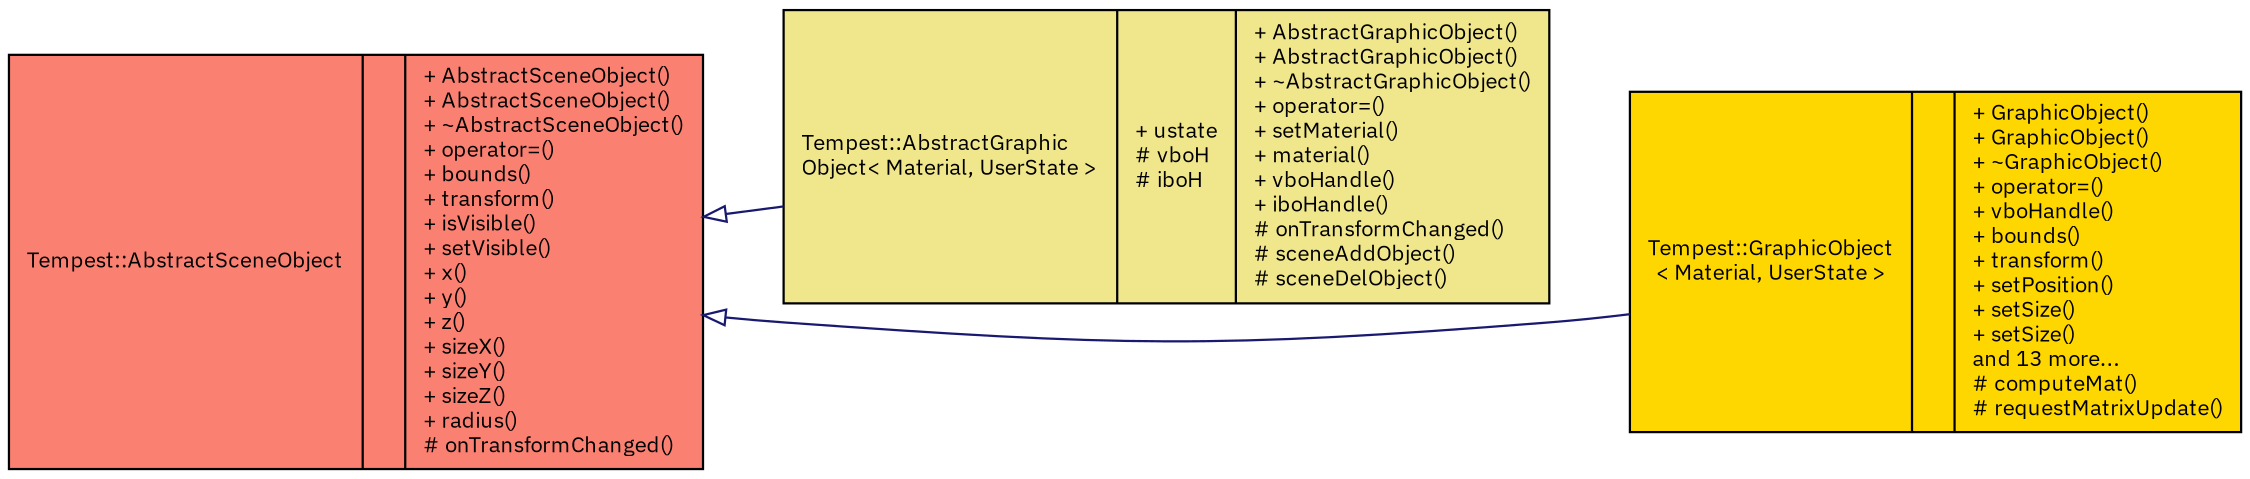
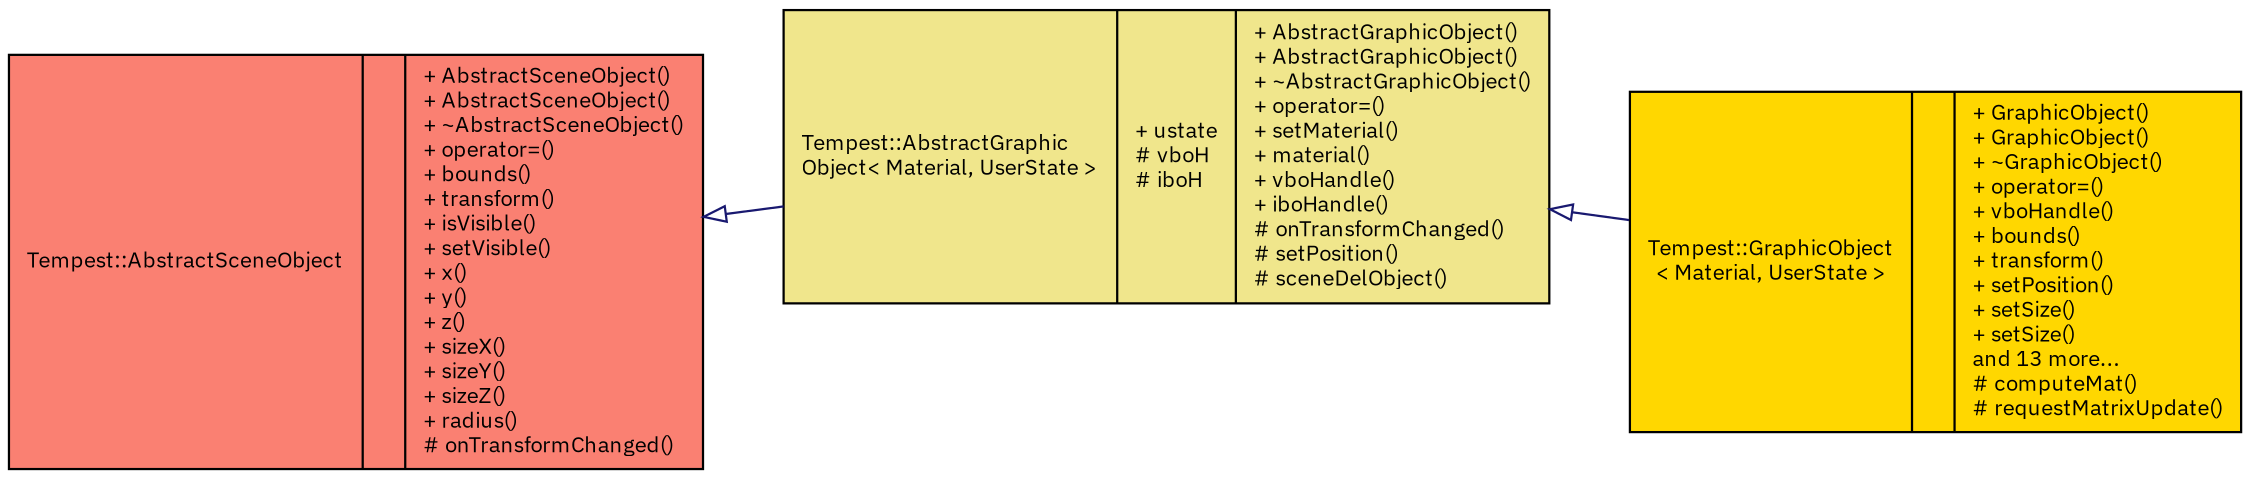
node "Tempest::AbstractGraphic": text "# sceneAddObject()" -> "# setPosition()"
edge "Tempest::GraphicObject" -> "Tempest::AbstractSceneObject": now "Tempest::GraphicObject" -> "Tempest::AbstractGraphic"
